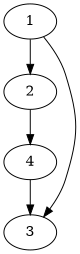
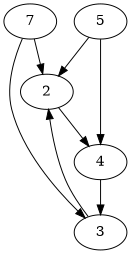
node "1": label "1" -> "7"
node "5": added
edge "3" -> "2": added
